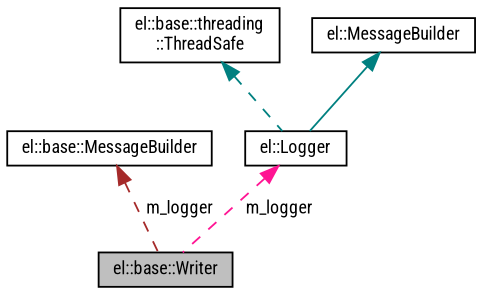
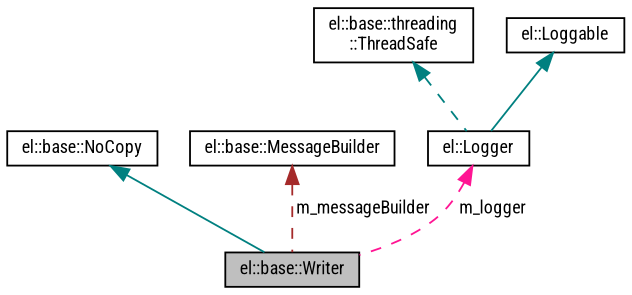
node "el::MessageBuilder": label "el::MessageBuilder" -> "el::Loggable"
node "el::base::NoCopy": added
edge "el::base::Writer" -> "el::base::MessageBuilder": label " m_logger" -> " m_messageBuilder"
